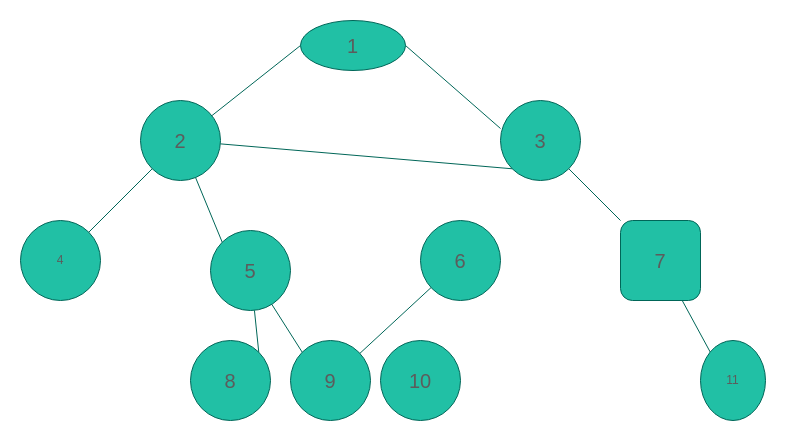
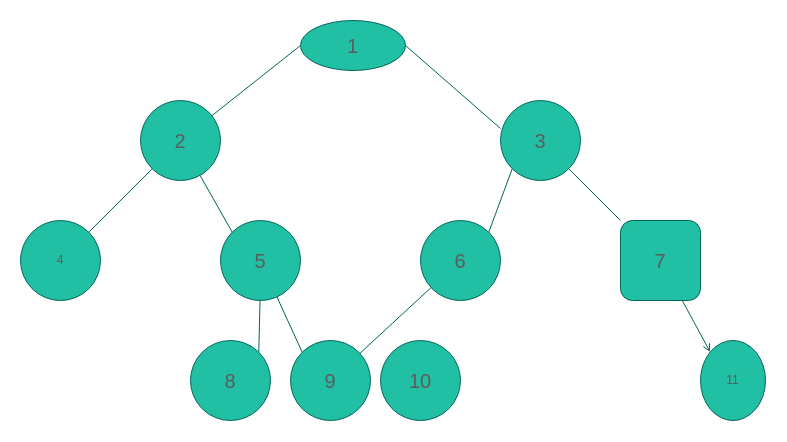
edge "2" -- "3": now "6" -- "3"
node "5": moved (251, 271) -> (261, 261)
edge "7" -- "11": arrowhead none -> open
